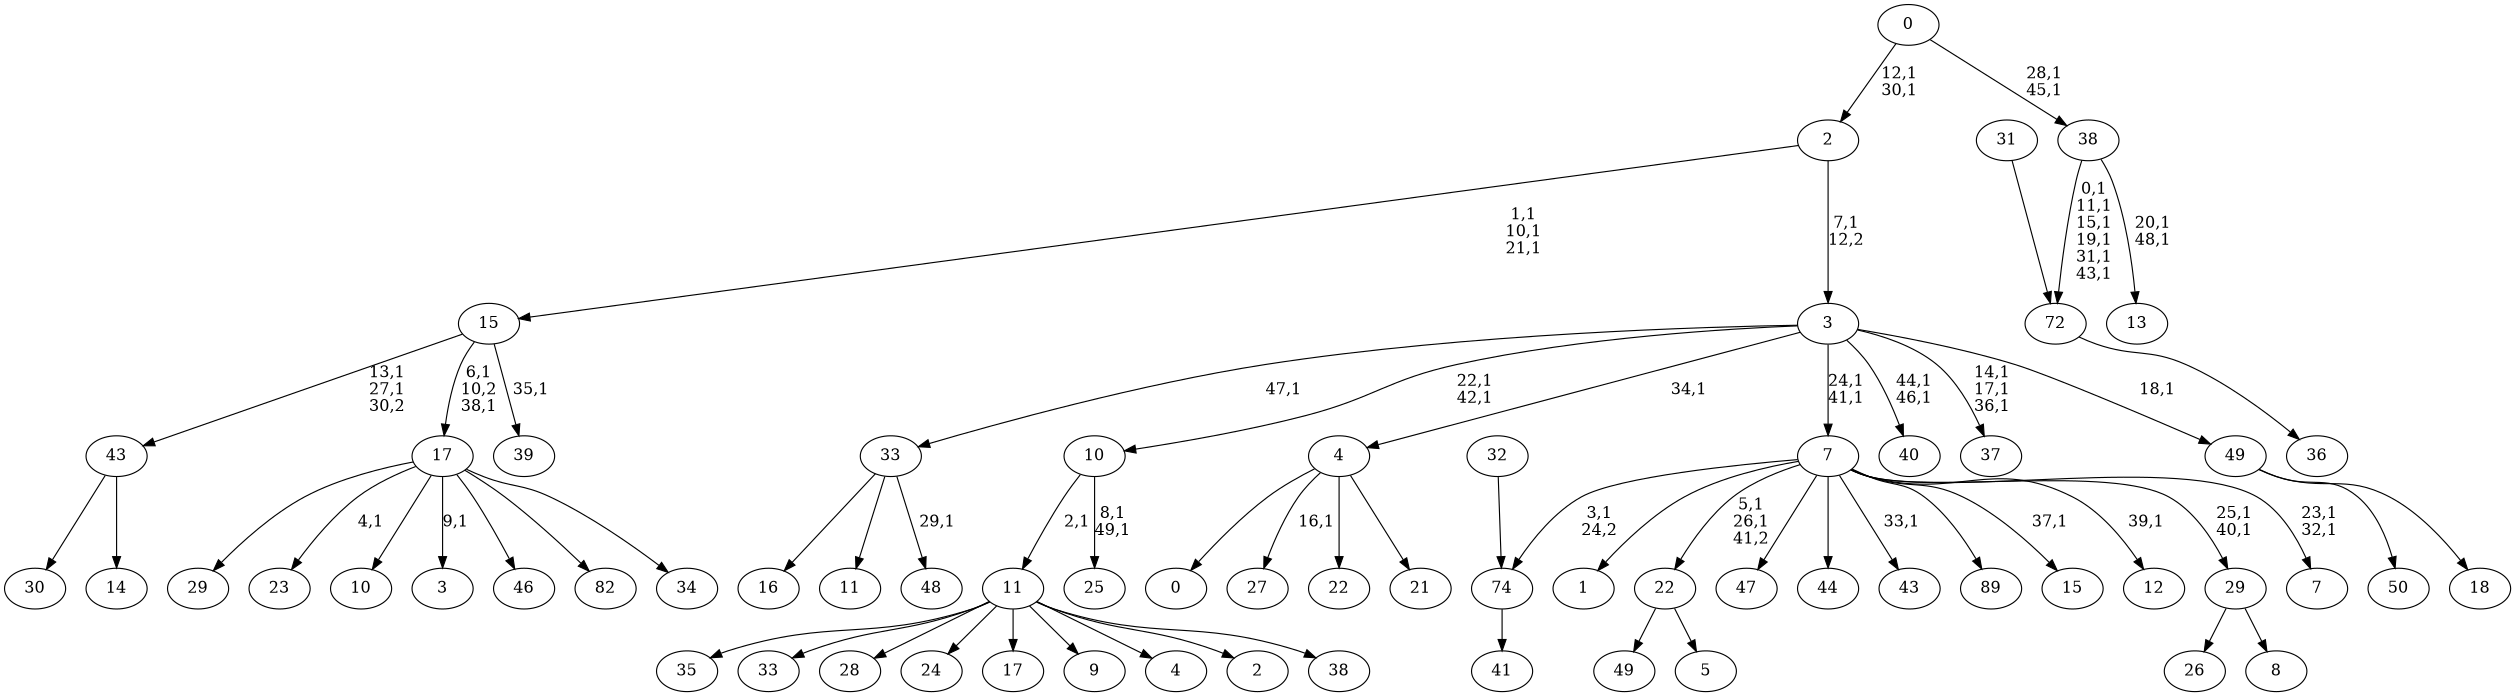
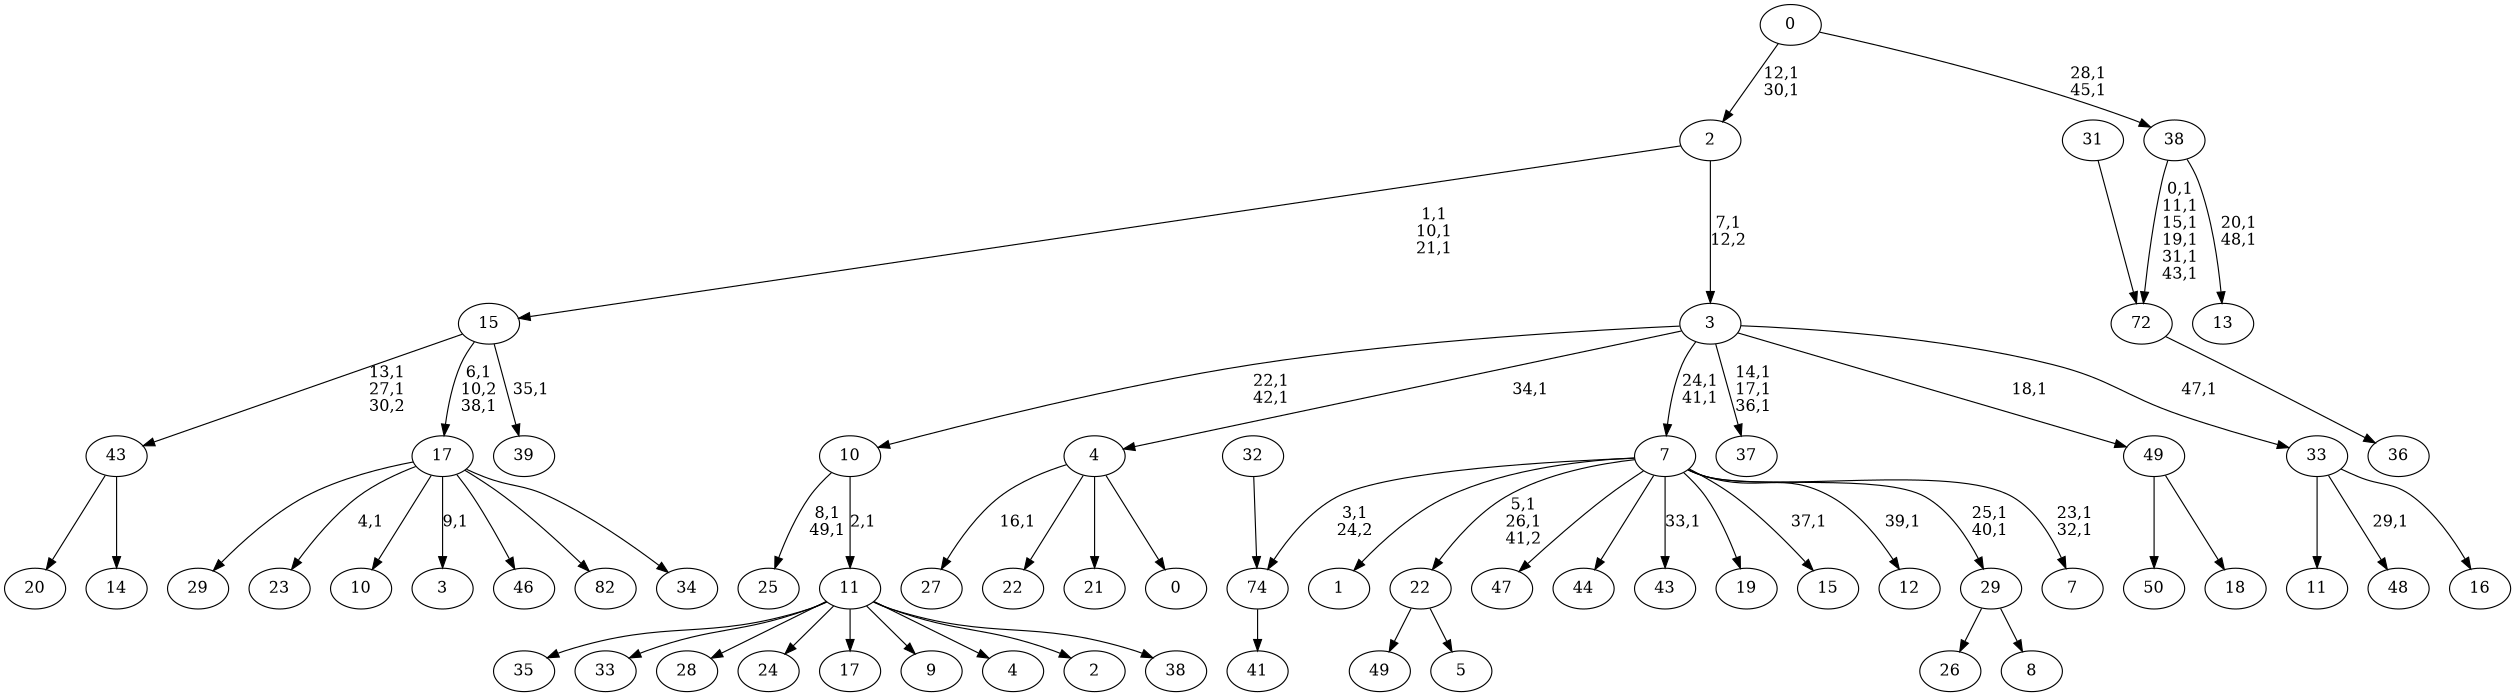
node "40": removed
node "30": label "30" -> "20"
node "89": label "89" -> "19"
